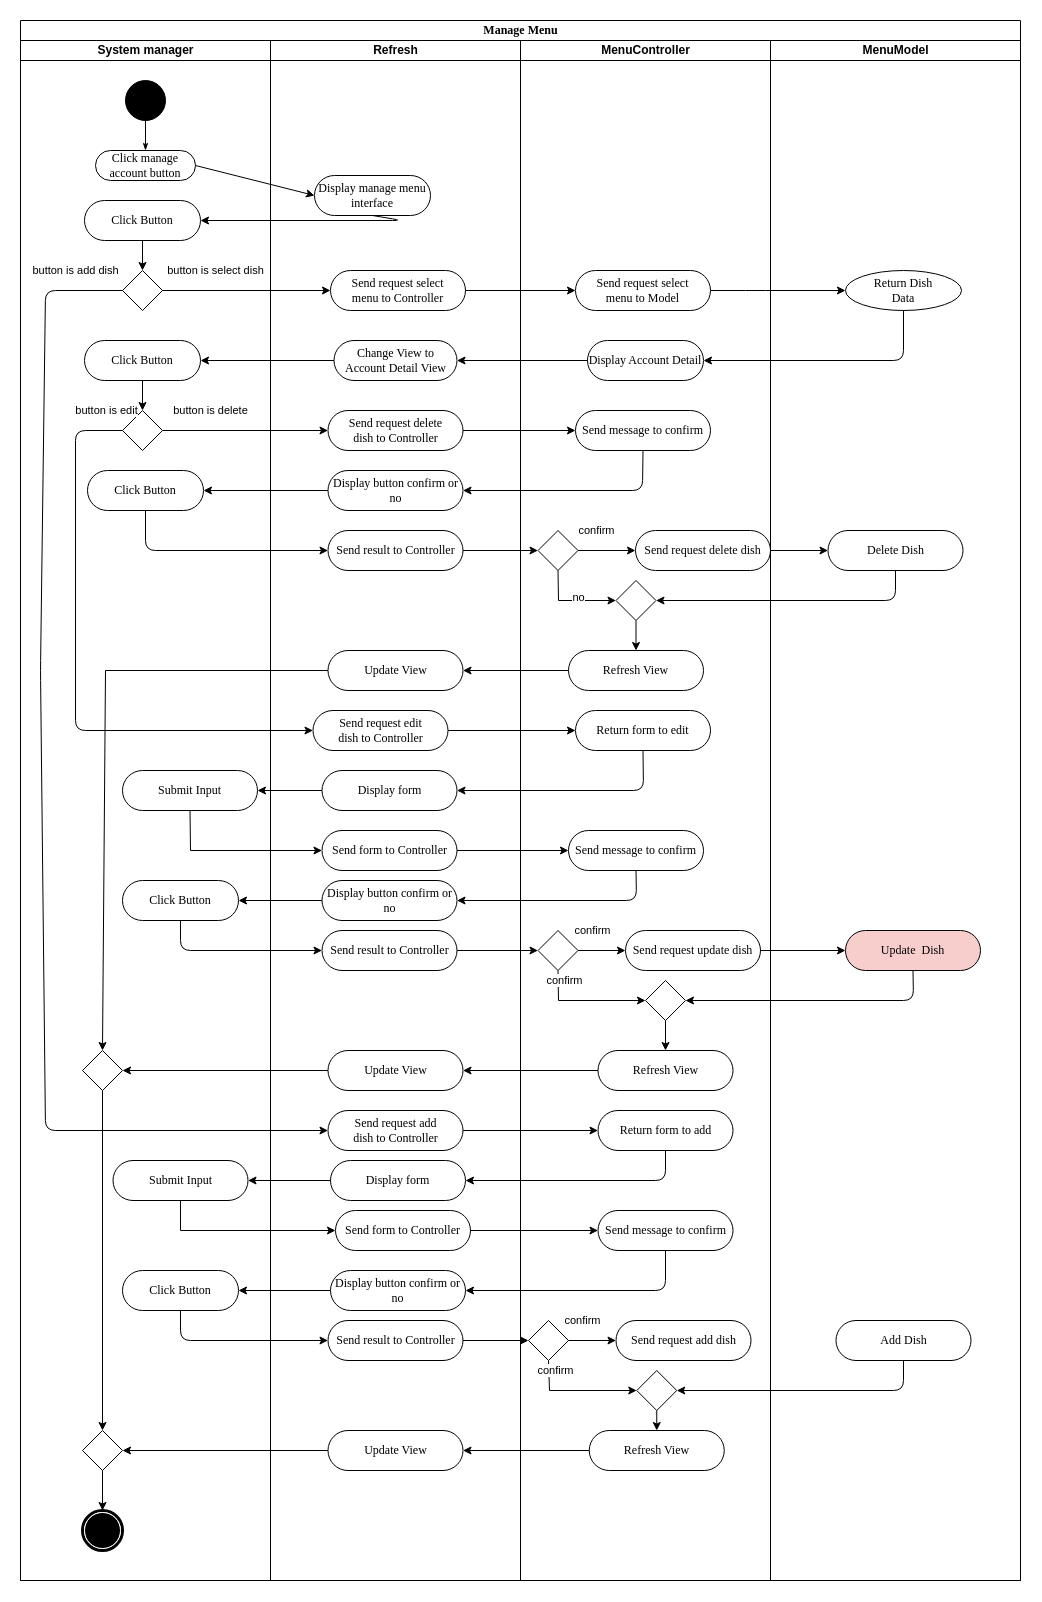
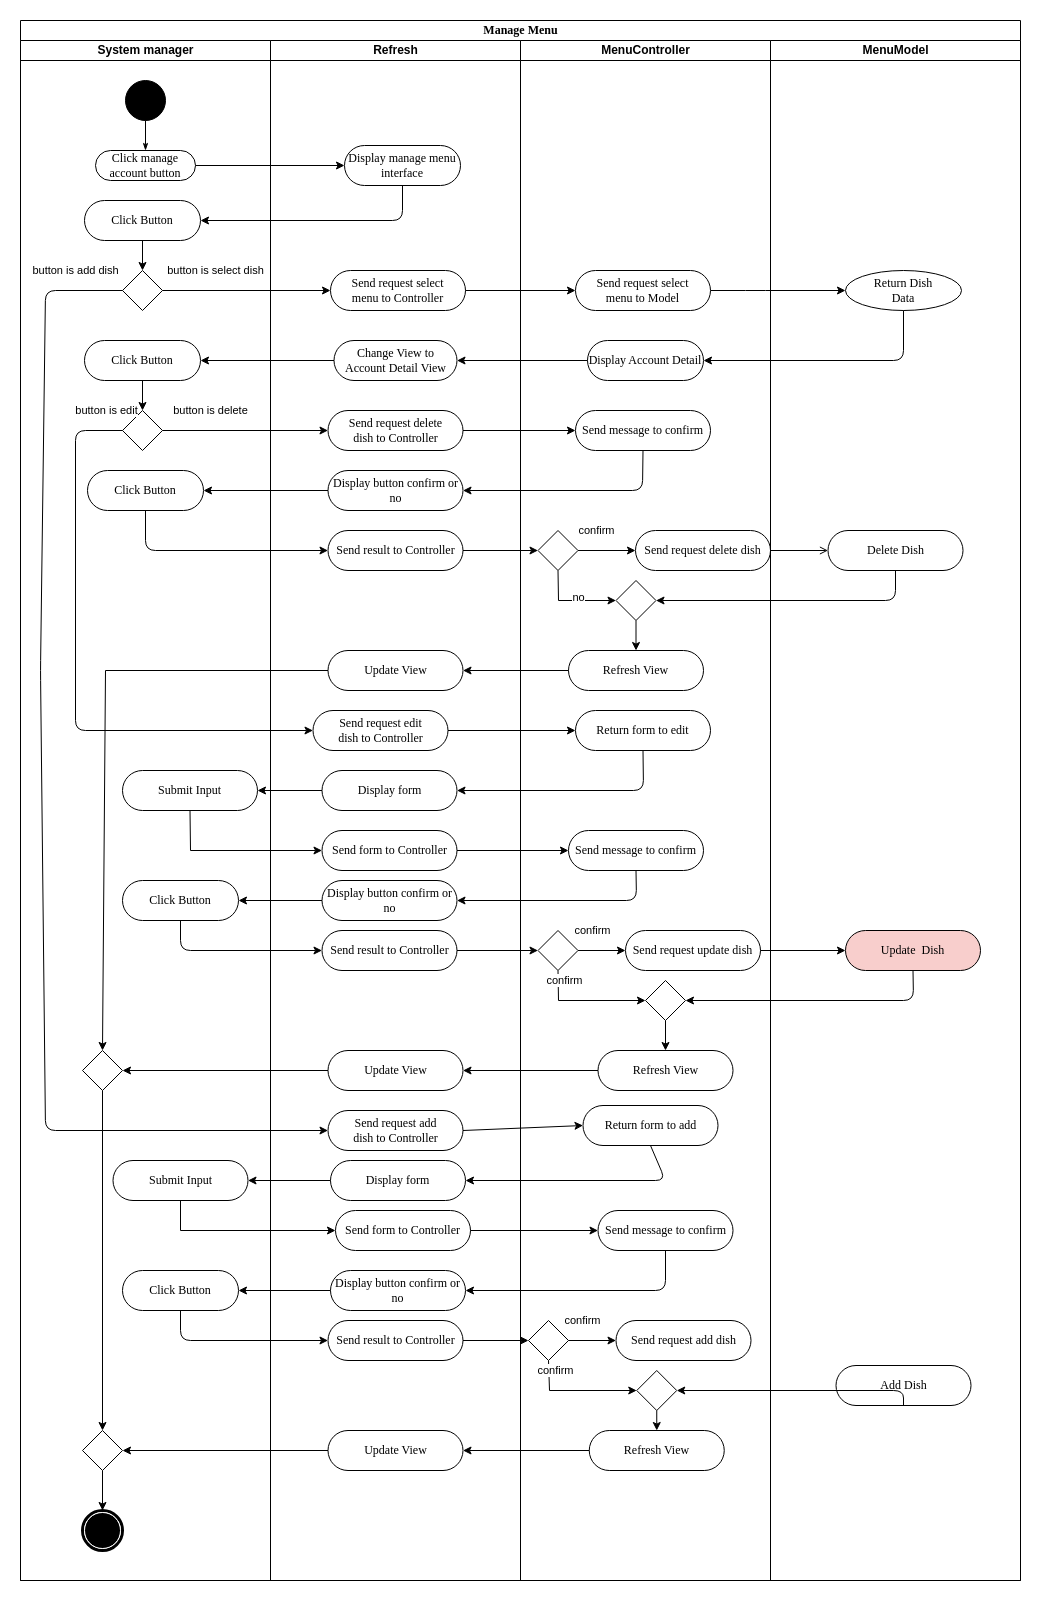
node "Display manage menu interface": moved (373, 196) -> (403, 166)
edge "Send request delete dish" -> "Delete Dish": arrowhead classic -> open
node "Return form to add": moved (666, 1131) -> (651, 1126)
node "Add Dish": moved (904, 1341) -> (904, 1386)
